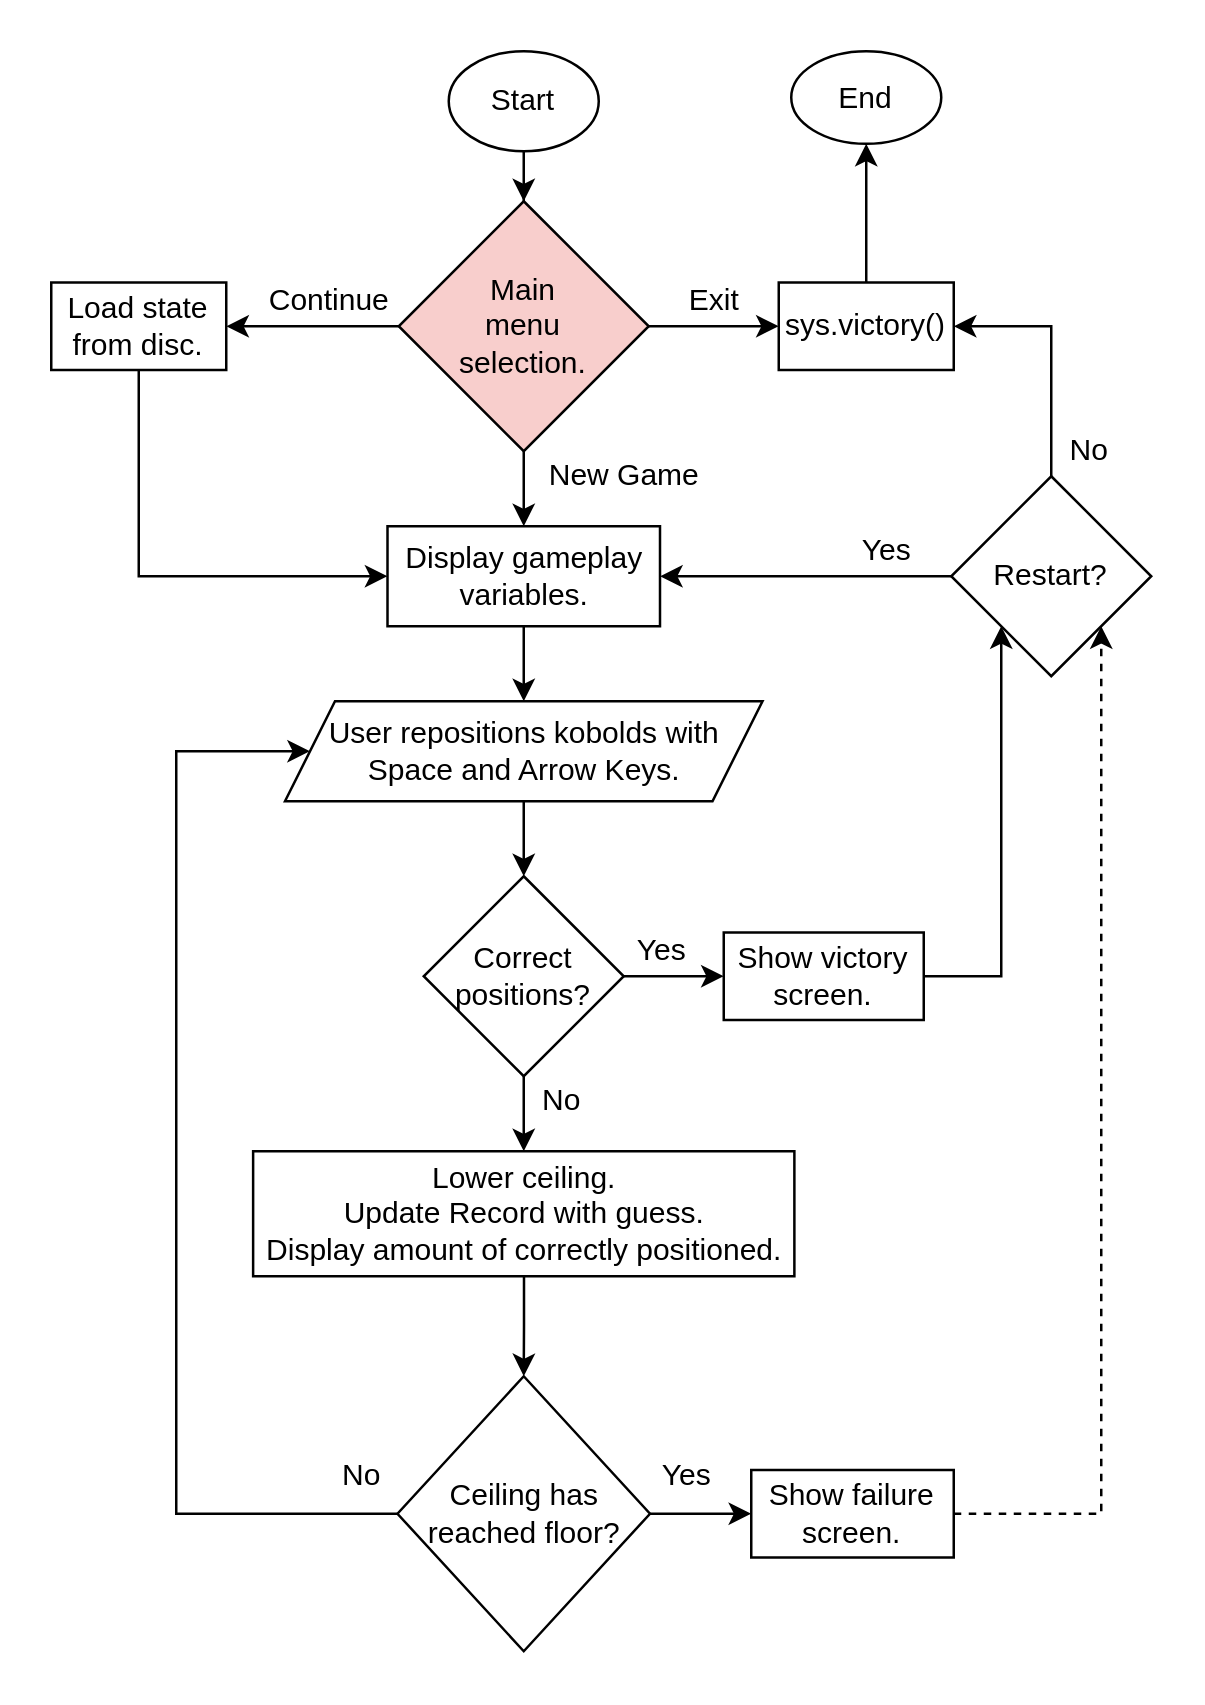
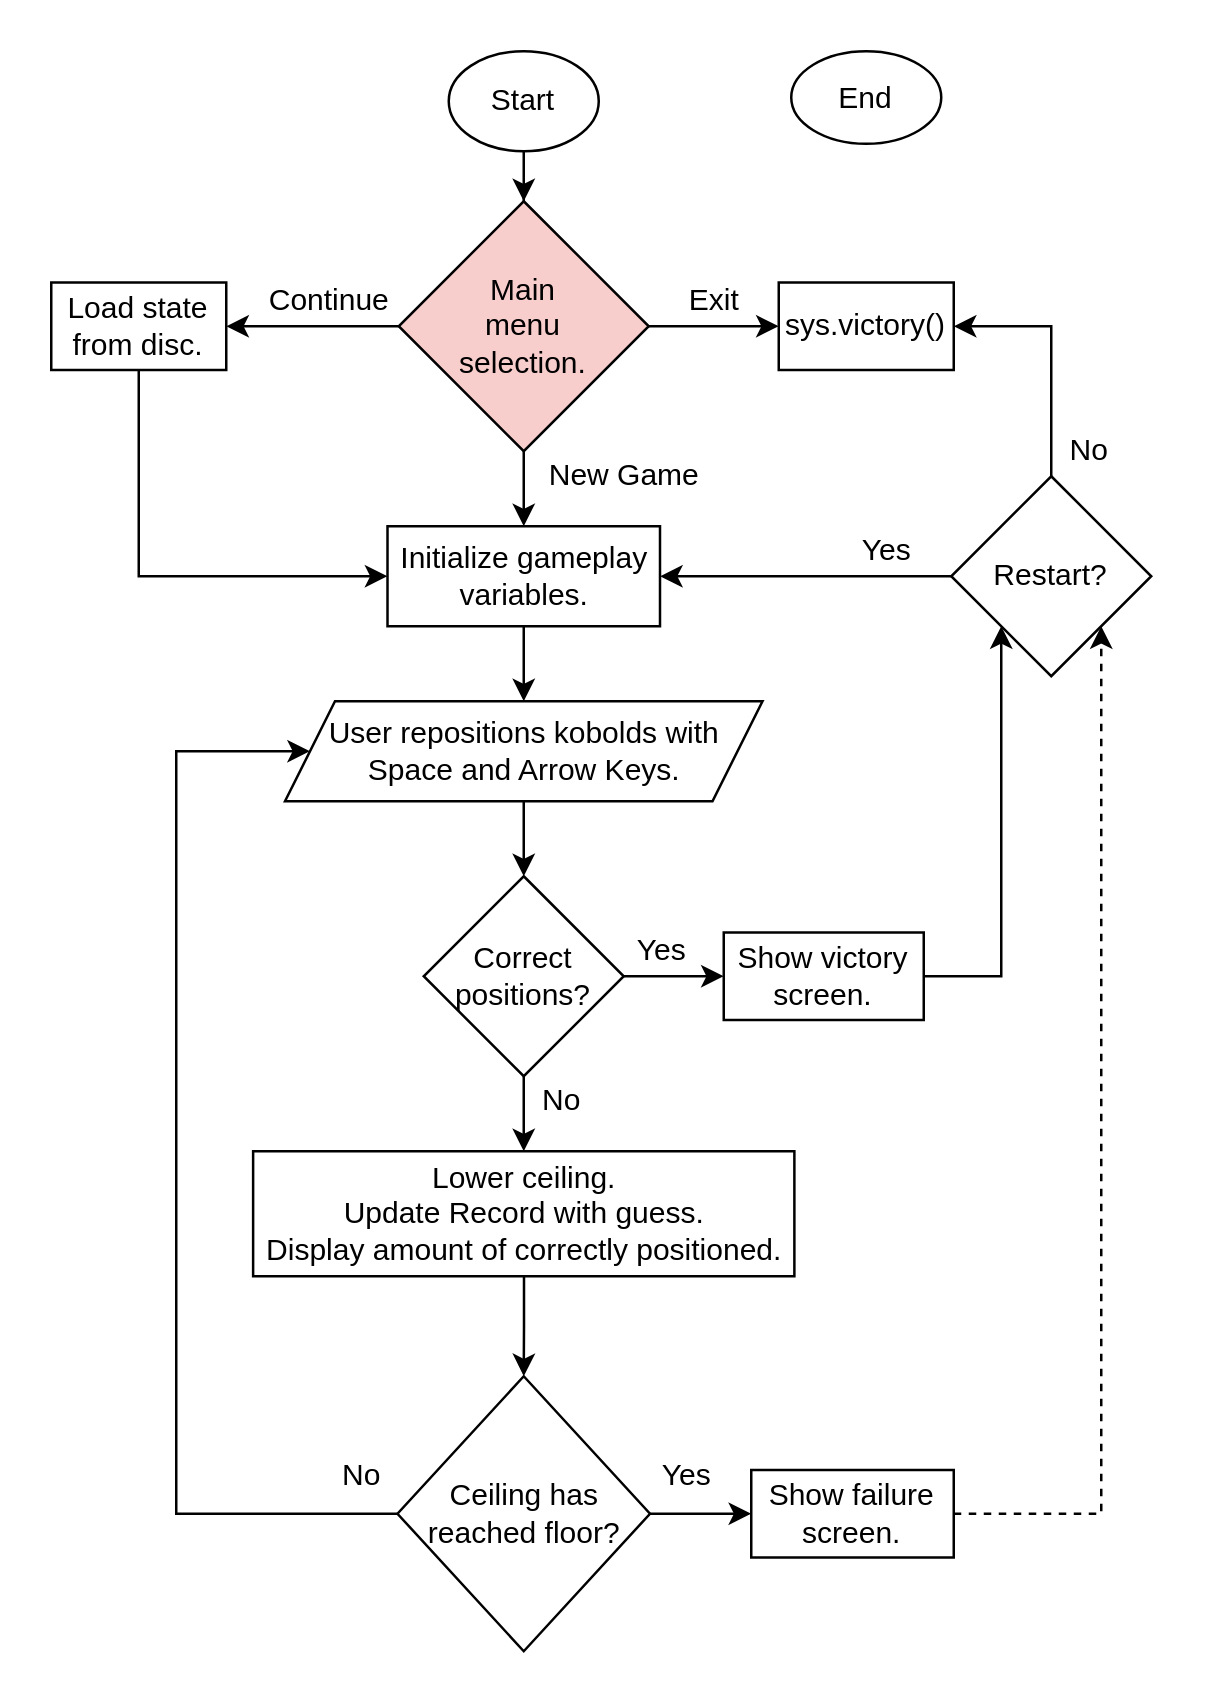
edge "sys.victory()" -> "End": removed
node "Display gameplay variables.": label "Display gameplay variables." -> "Initialize gameplay variables."
